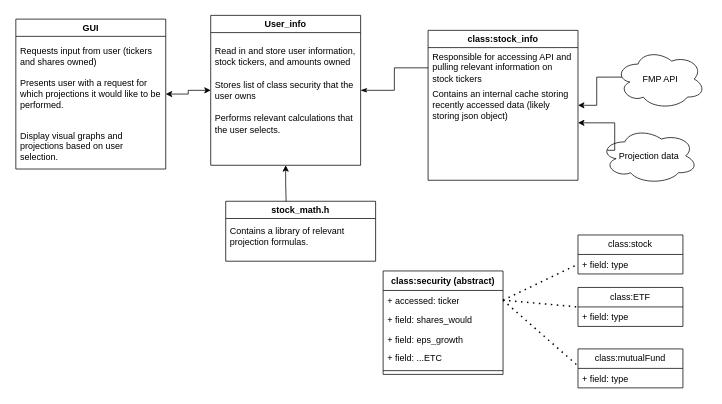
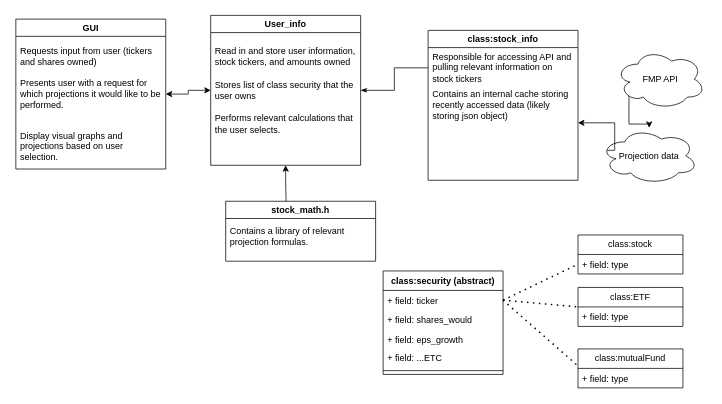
edge "FMP API" -> "class:stock_info": now "FMP API" -> "Projection data"
node "+ accessed: ticker": label "+ accessed: ticker" -> "+ field: ticker"
